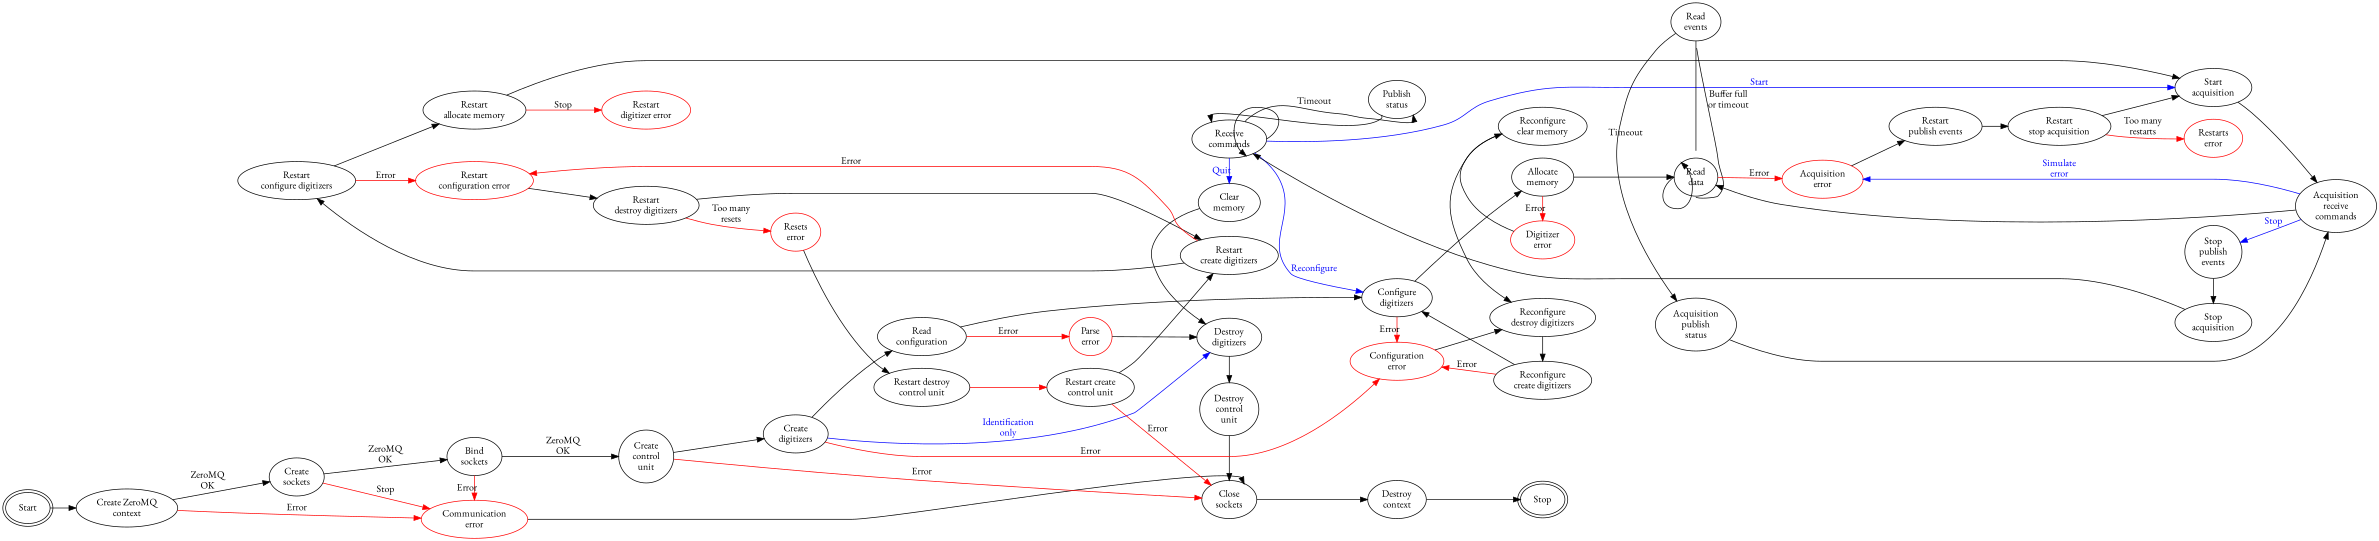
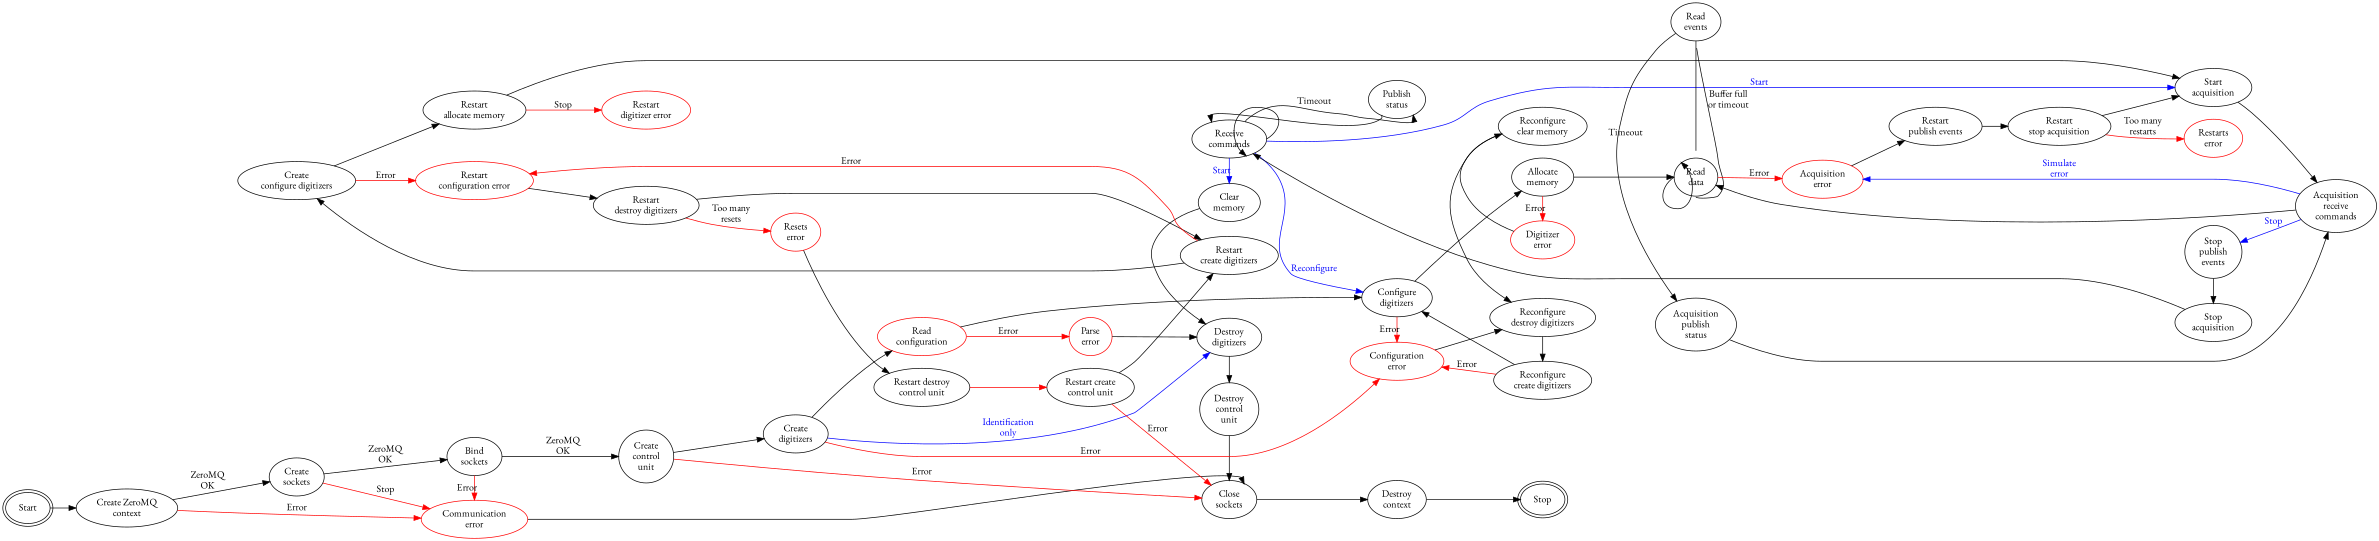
edge "Receive commands" -> "Clear memory": label "Quit" -> "Start"
node "Restart configure digitizers": label "Restart configure digitizers" -> "Create configure digitizers"
node "Read configuration": color black -> red
